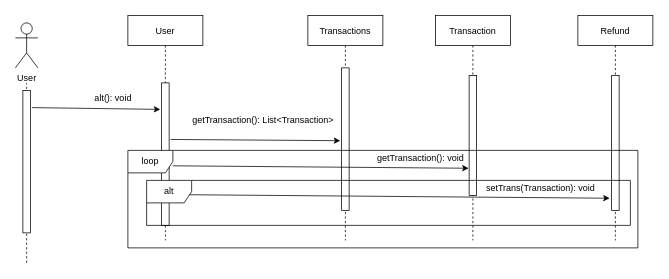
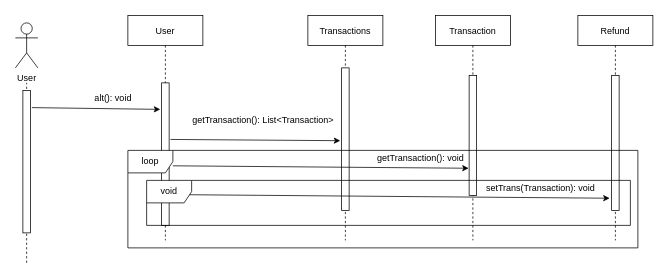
node "alt": label "alt" -> "void"
